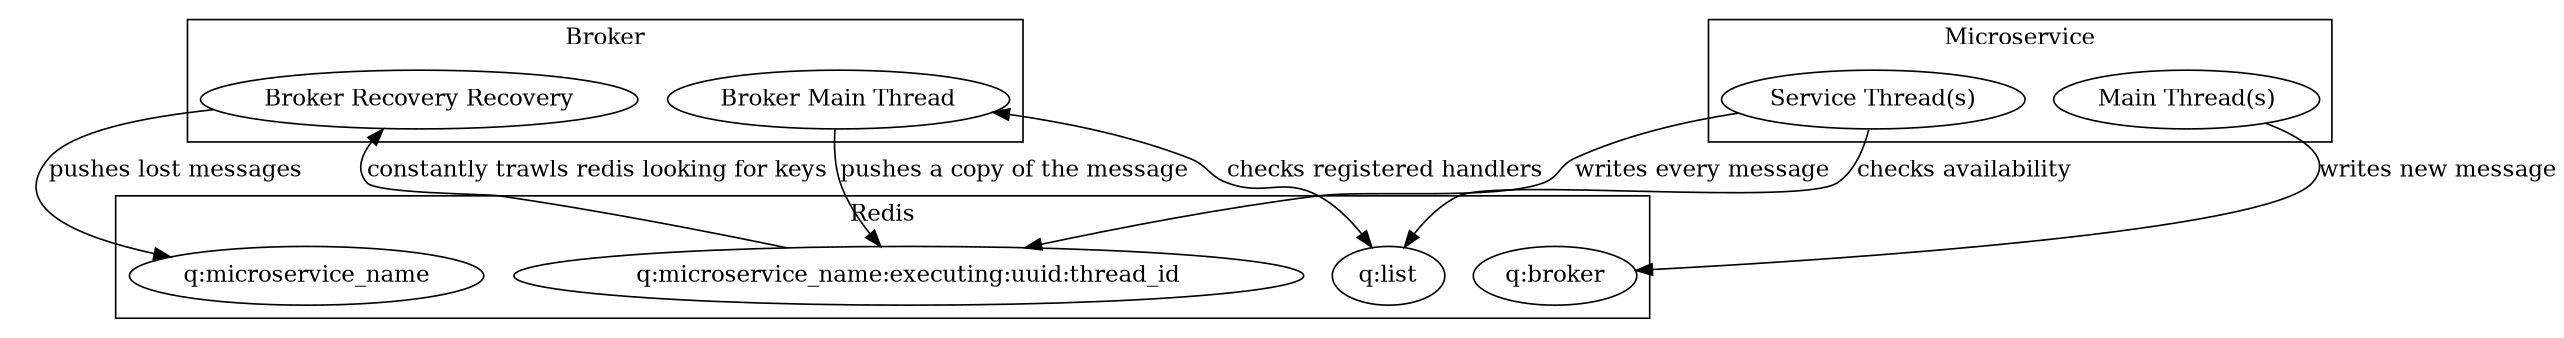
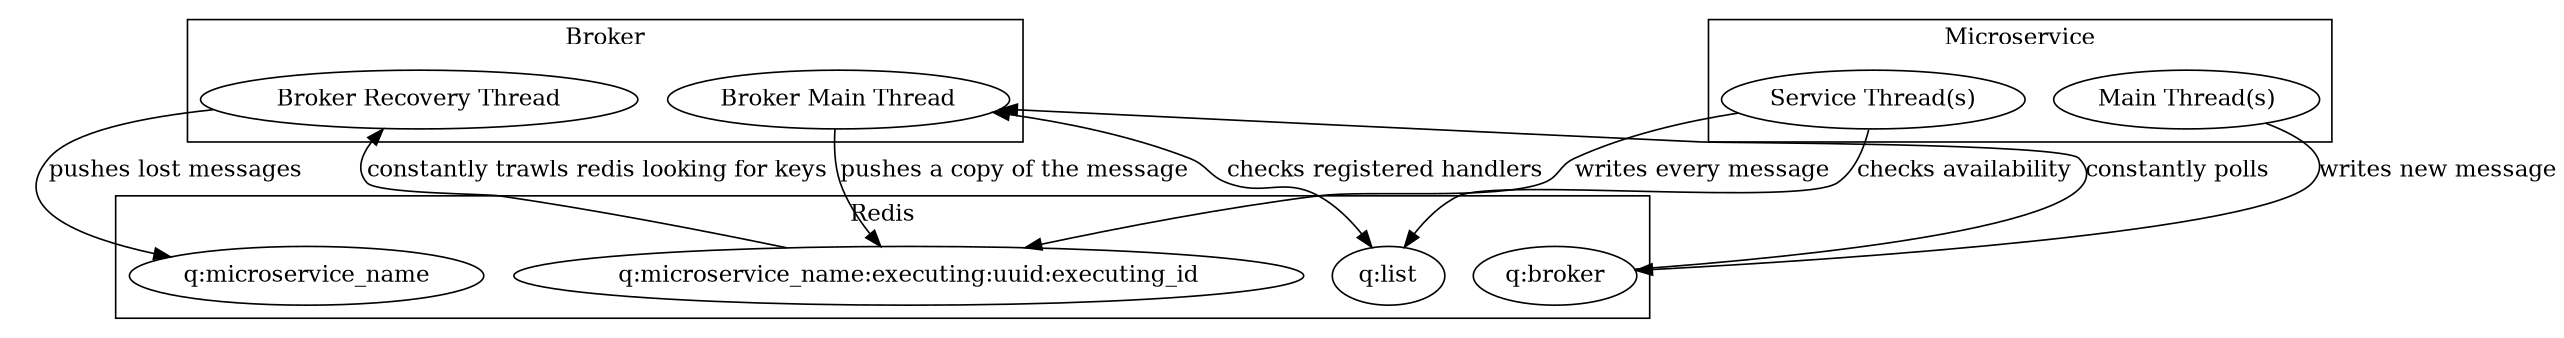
node "Broker Recovery Recovery": label "Broker Recovery Recovery" -> "Broker Recovery Thread"
edge "q:broker" -> "Broker Main Thread": added, label "constantly polls"
node "q:microservice_name:executing:uuid:thread_id": label "q:microservice_name:executing:uuid:thread_id" -> "q:microservice_name:executing:uuid:executing_id"
